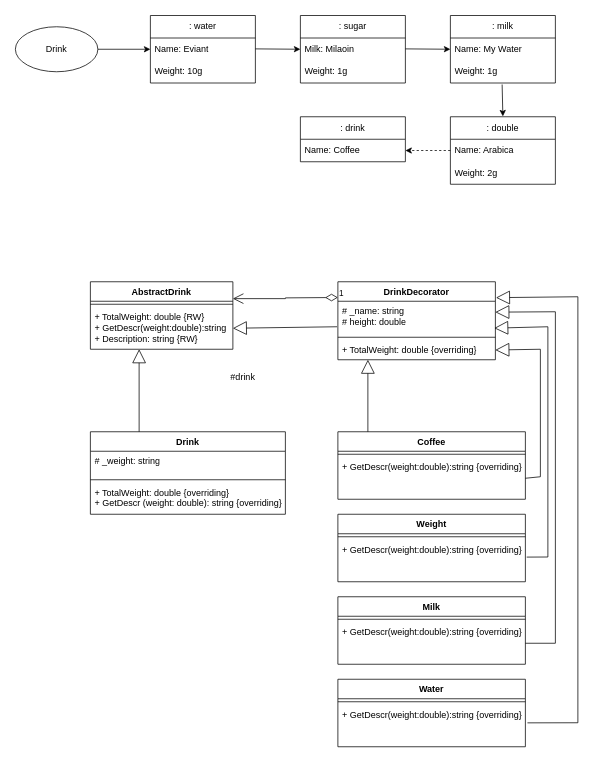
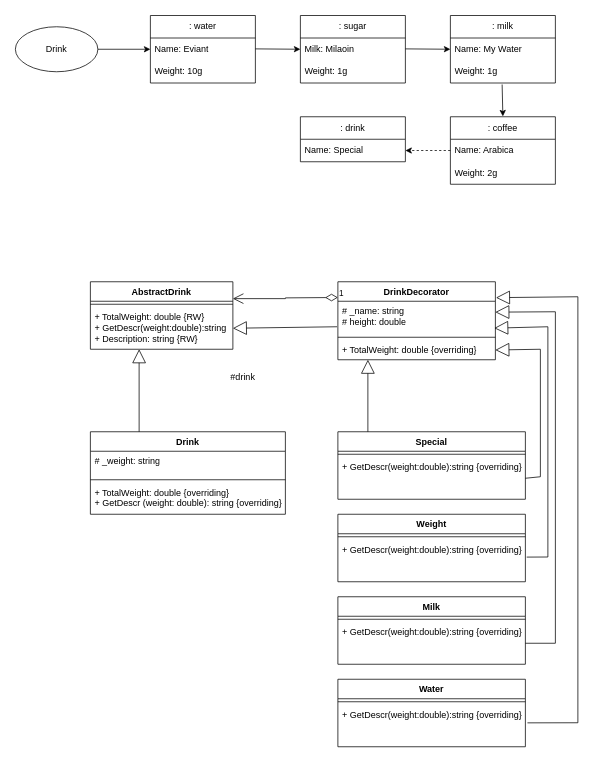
node ": double": label ": double" -> ": coffee"
node "Name: Coffee": label "Name: Coffee" -> "Name: Special"
node "Coffee": label "Coffee" -> "Special"
